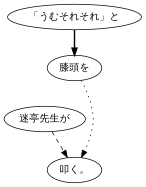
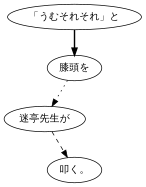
edge "膝頭を" -> "叩く。": now "膝頭を" -> "迷亭先生が"
